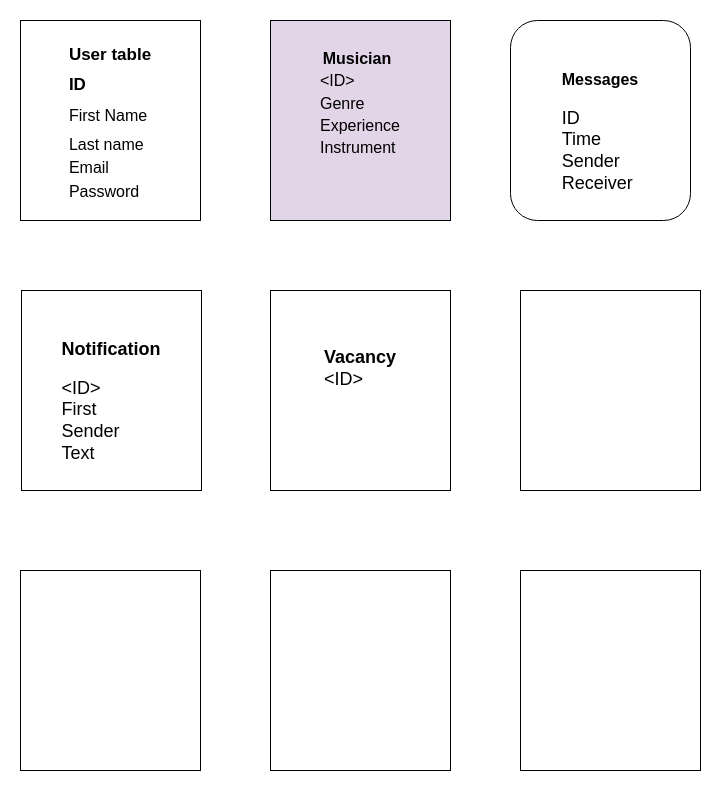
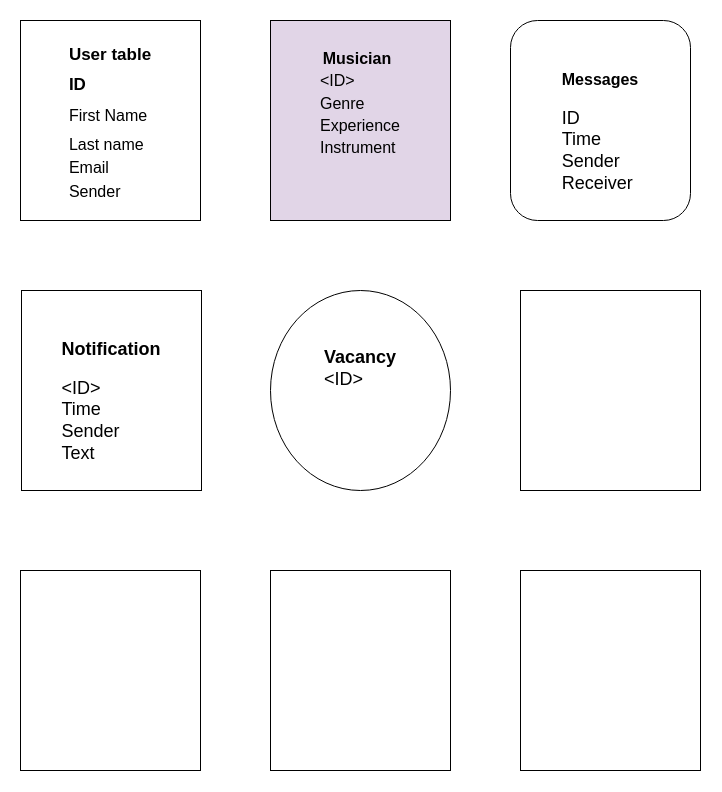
node "User table ID First Name Last name Email Password": label "User table ID First Name Last name Email Password" -> "User table ID First Name Last name Email Sender"
node "Notification <ID> First Sender Text": label "Notification <ID> First Sender Text" -> "Notification <ID> Time Sender Text"
node "Vacancy <ID>": shape rectangle -> ellipse
